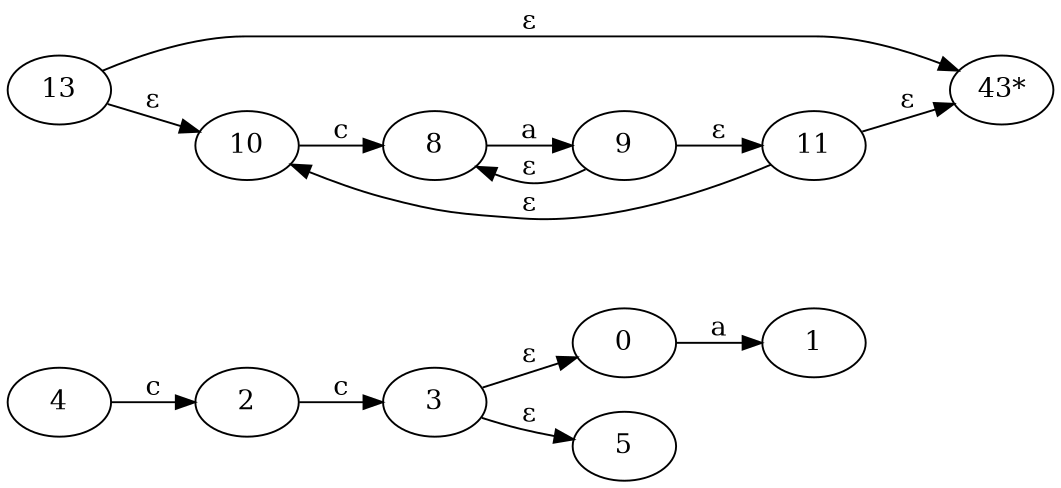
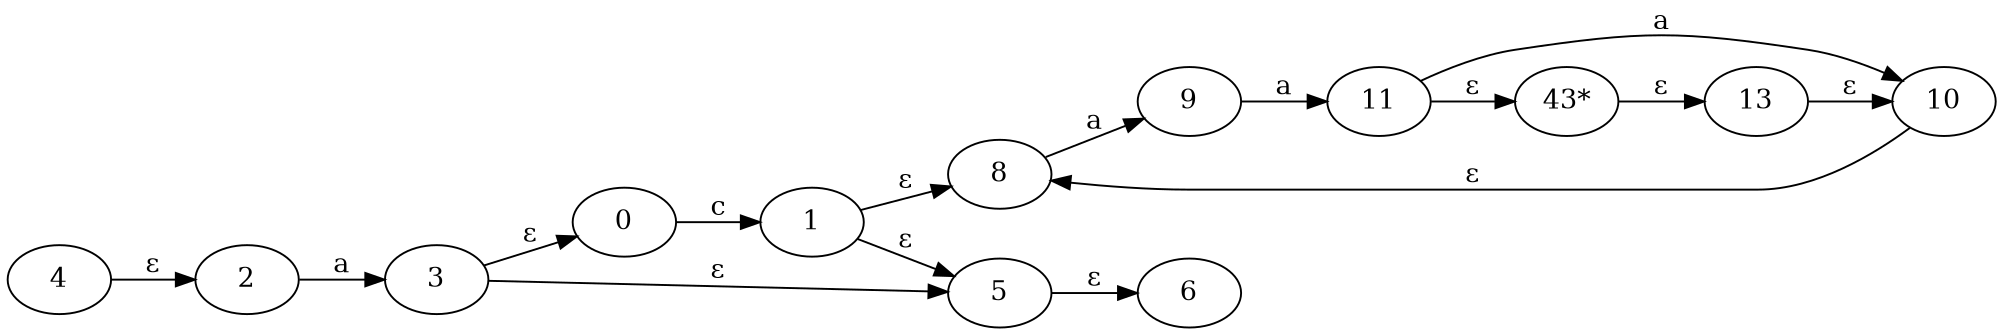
edge "13" -> "43*": reversed
edge "10" -> "8": label "c" -> "ε"
edge "9" -> "11": label "ε" -> "a"
edge "9" -> "8": now "1" -> "8"
edge "11" -> "10": label "ε" -> "a"
edge "1" -> "5": added, label "ε"
node "6": added
edge "0" -> "1": label "a" -> "c"
edge "4" -> "2": label "c" -> "ε"
edge "2" -> "3": label "c" -> "a"
